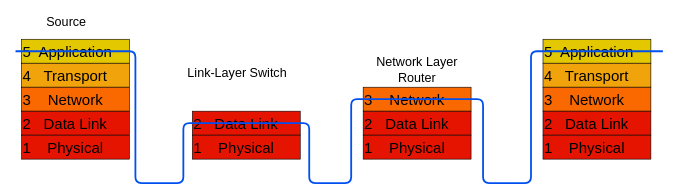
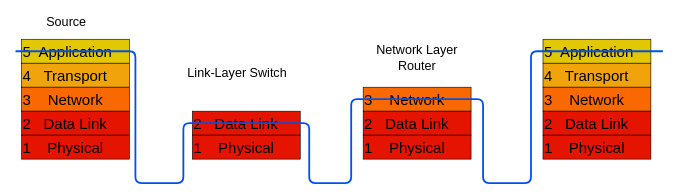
node "Network Layer Router": moved (417, 69) -> (417, 57)
